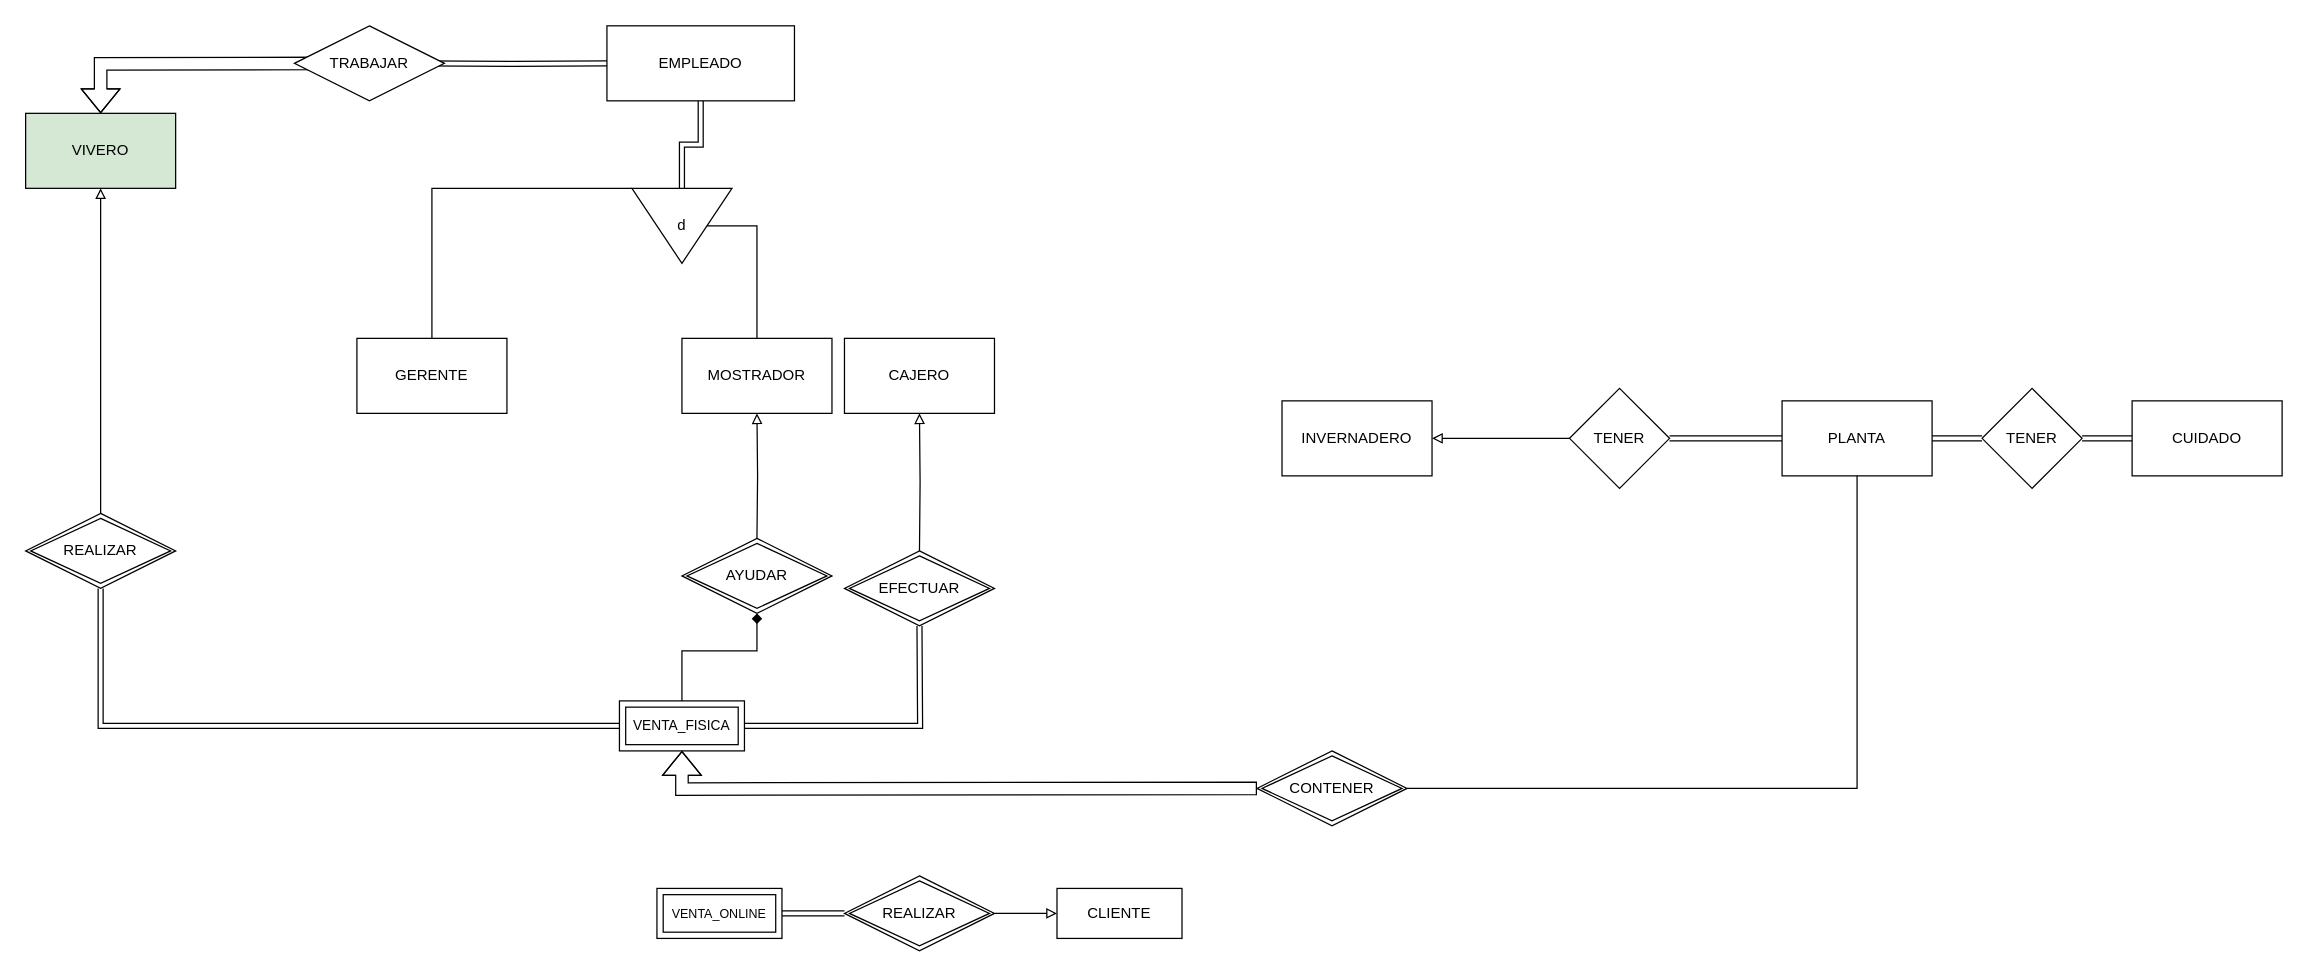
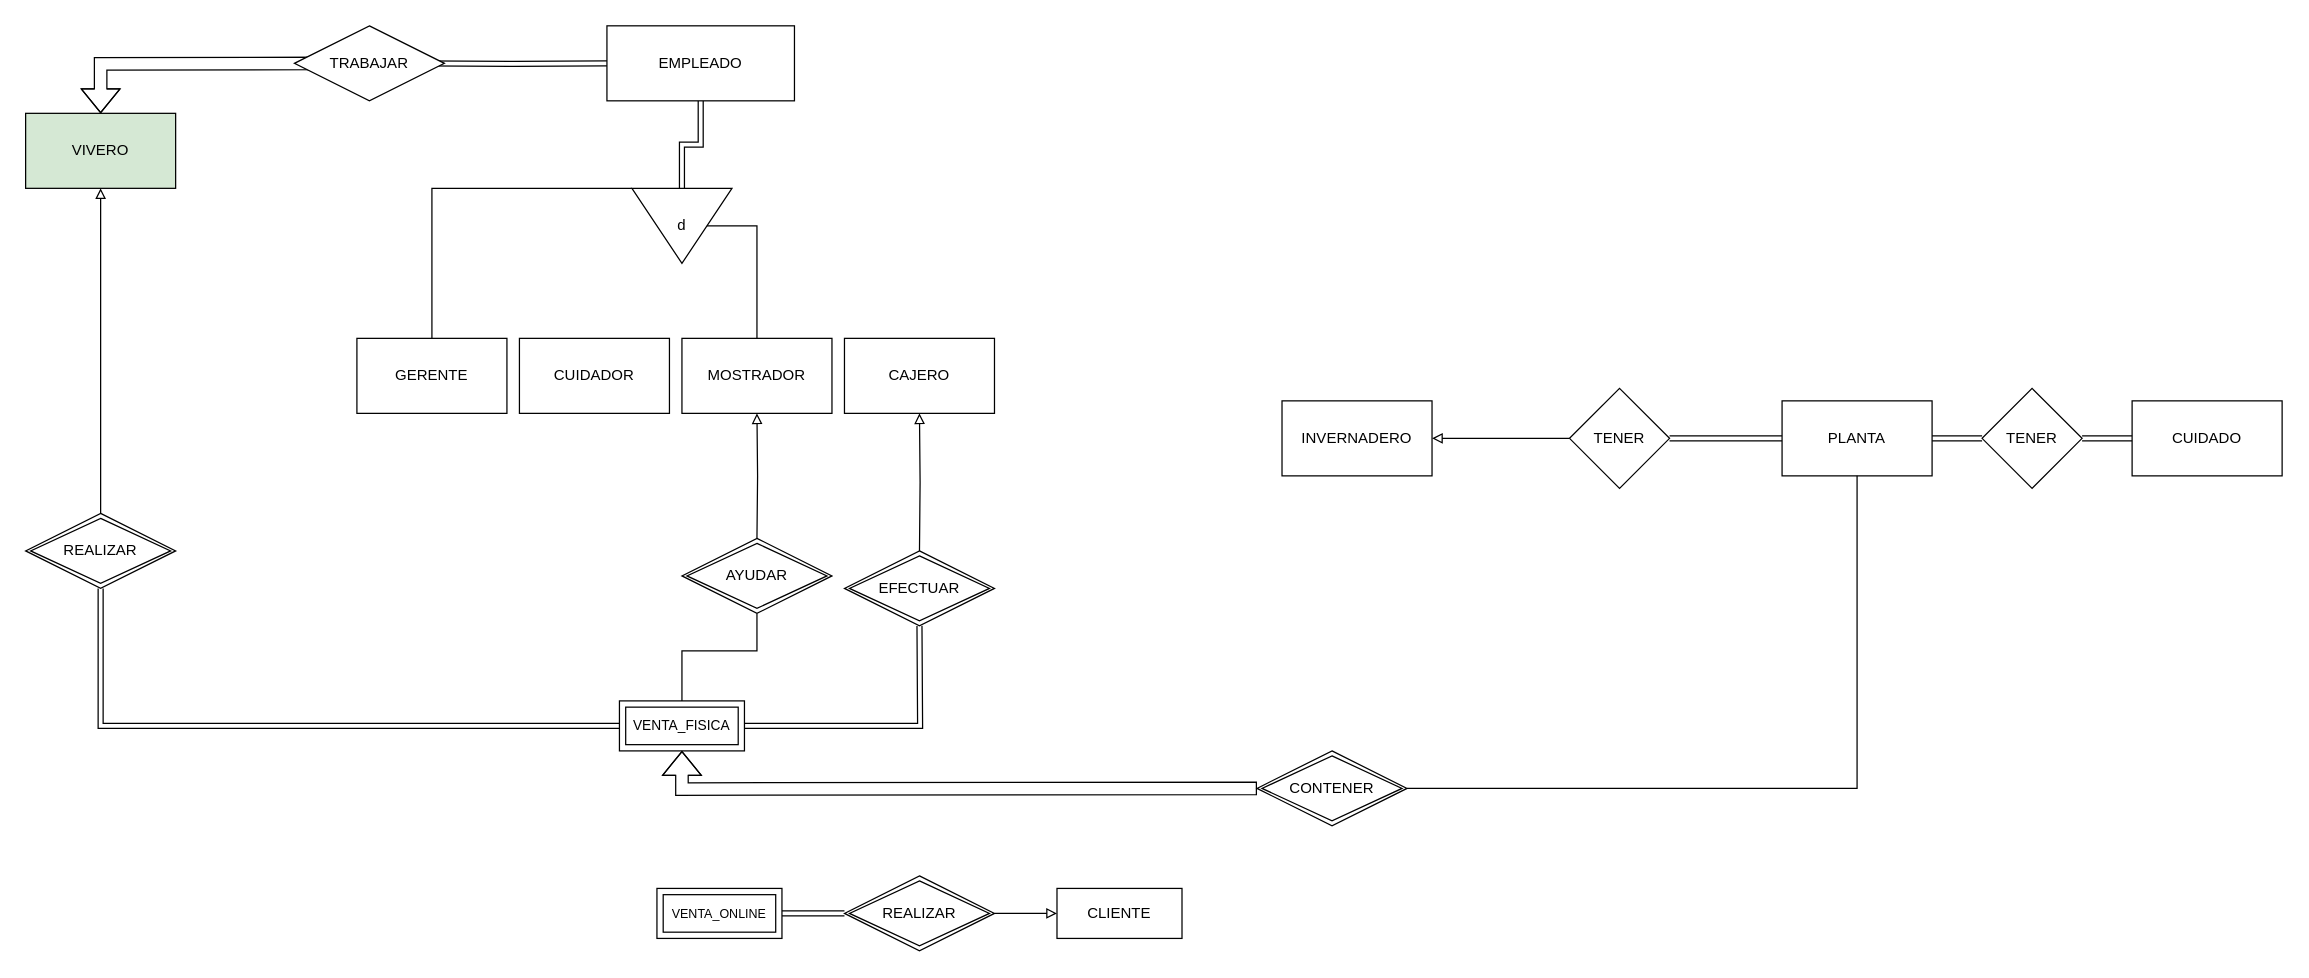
node "CUIDADOR": added
edge "VENTA_FISICA" -> "AYUDAR": arrowhead diamond -> none
